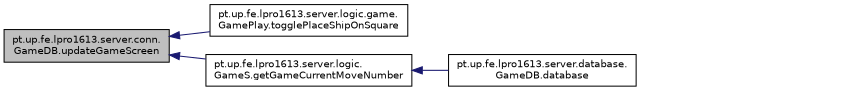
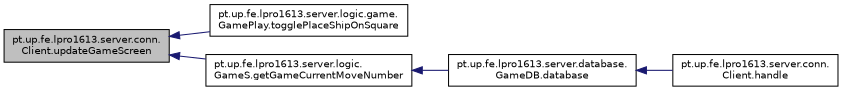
node "pt.up.fe.lpro1613.server.conn. GameDB.updateGameScreen": label "pt.up.fe.lpro1613.server.conn. GameDB.updateGameScreen" -> "pt.up.fe.lpro1613.server.conn. Client.updateGameScreen"
node "pt.up.fe.lpro1613.server.conn. Client.handle": added
